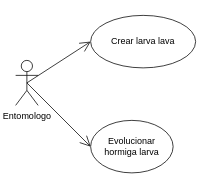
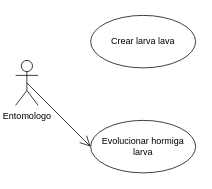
edge "Entomologo" -> "Crear larva lava": removed
node "Evolucionar hormiga larva": size 83x53 -> 105x53
